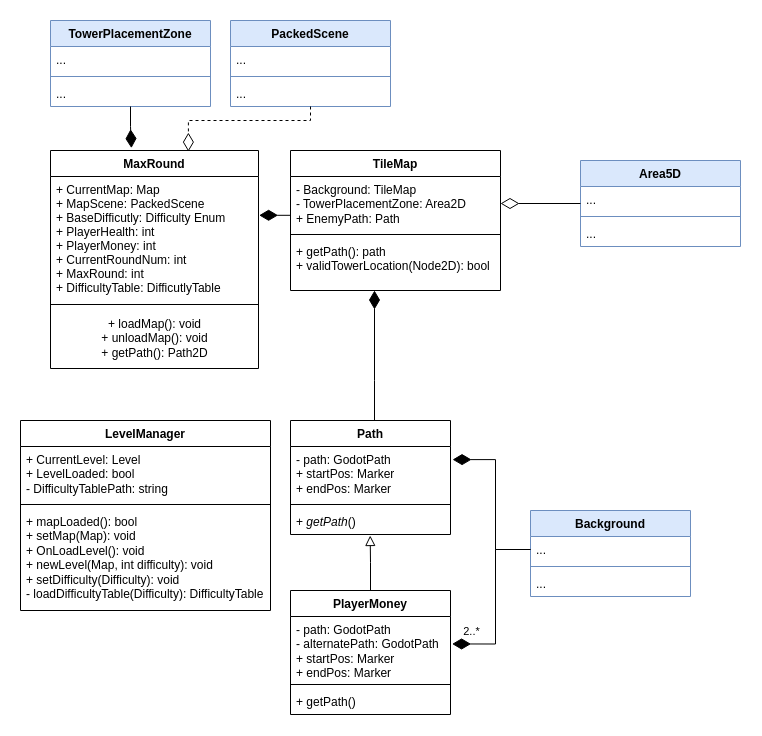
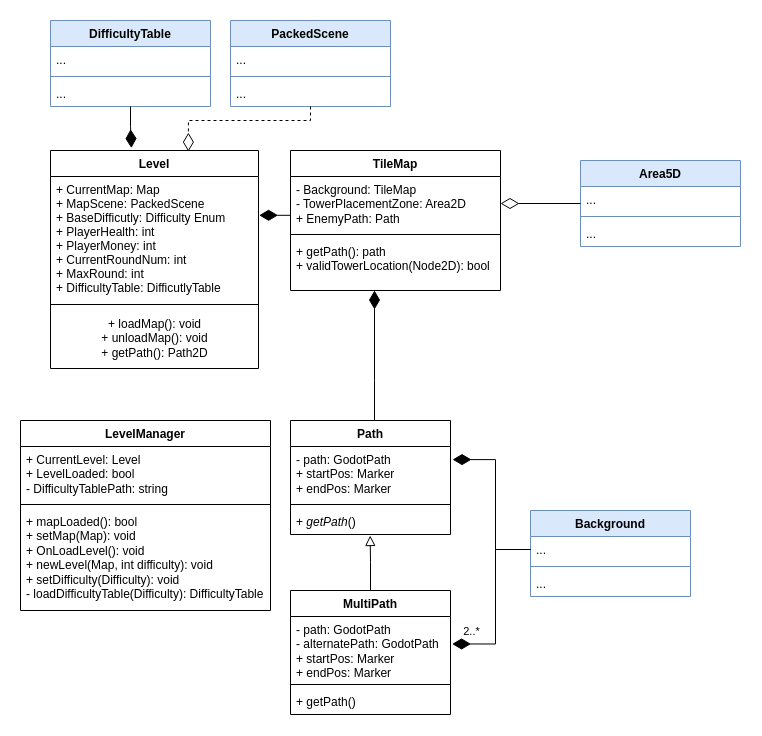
node "TowerPlacementZone": label "TowerPlacementZone" -> "DifficultyTable"
node "MaxRound": label "MaxRound" -> "Level"
node "PlayerMoney": label "PlayerMoney" -> "MultiPath"
